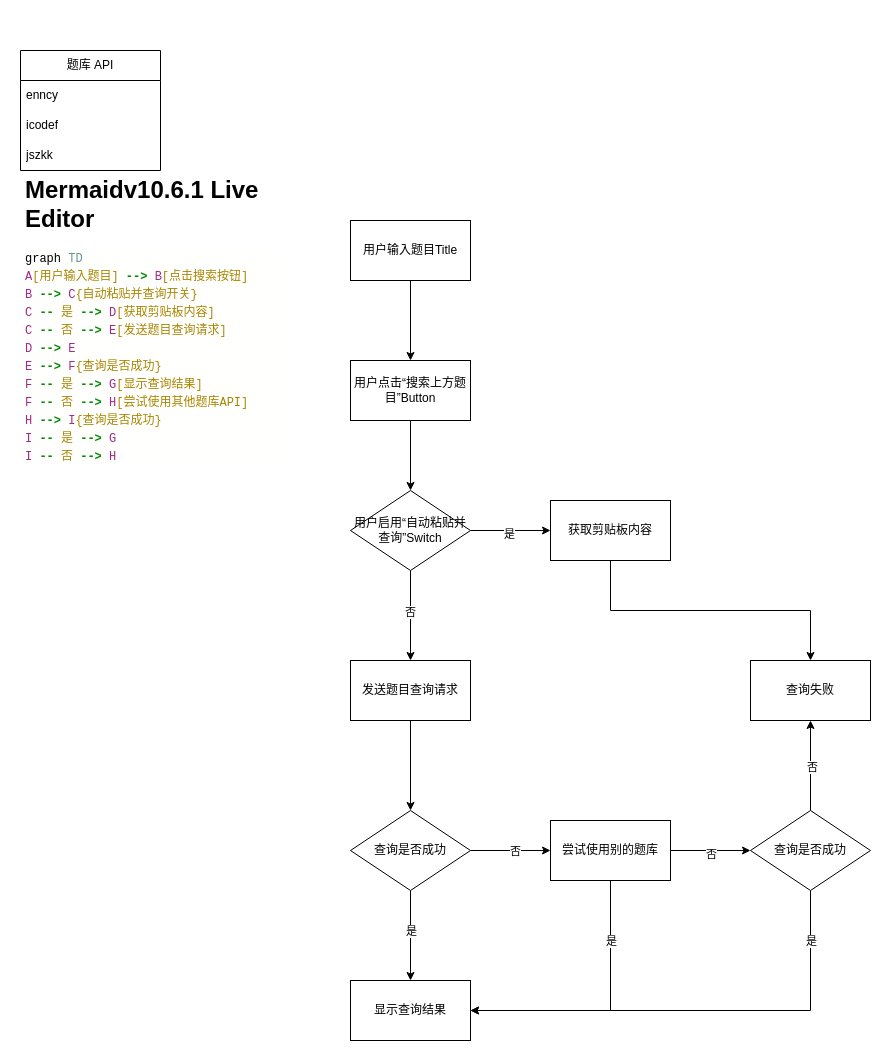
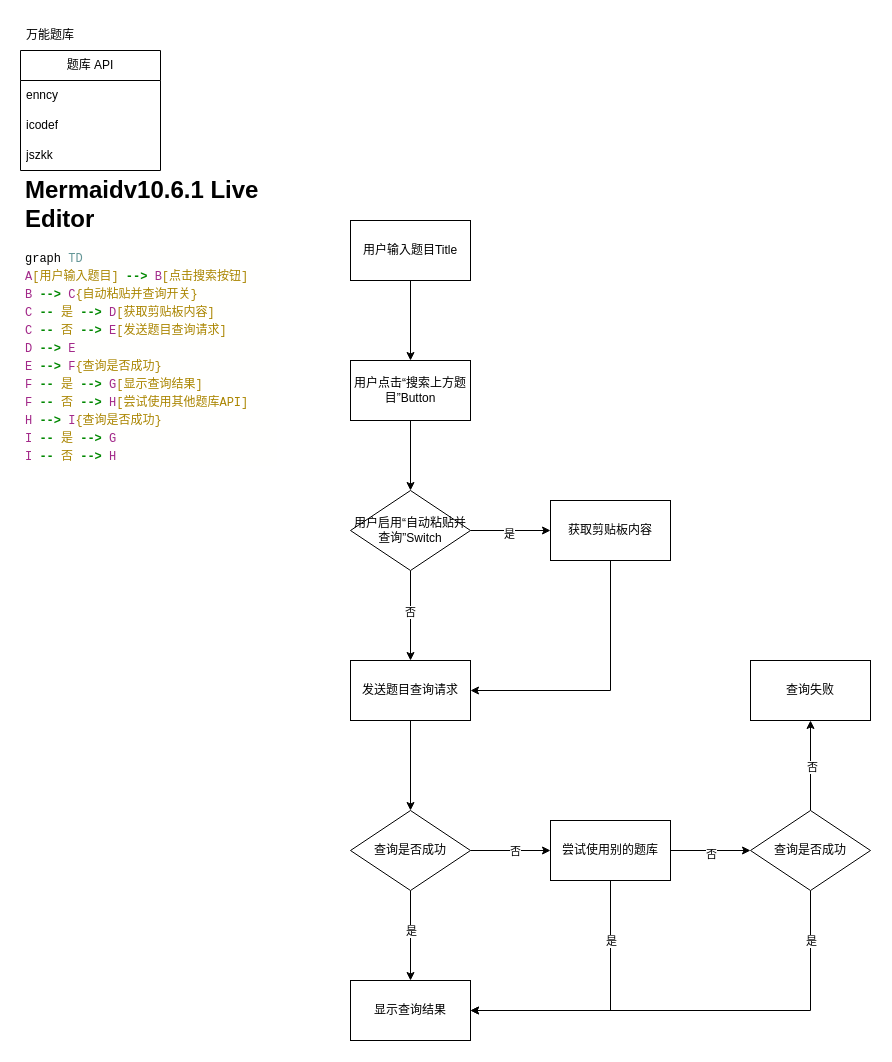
node "万能题库": added
edge "获取剪贴板内容" -> "查询失败": now "获取剪贴板内容" -> "发送题目查询请求"
